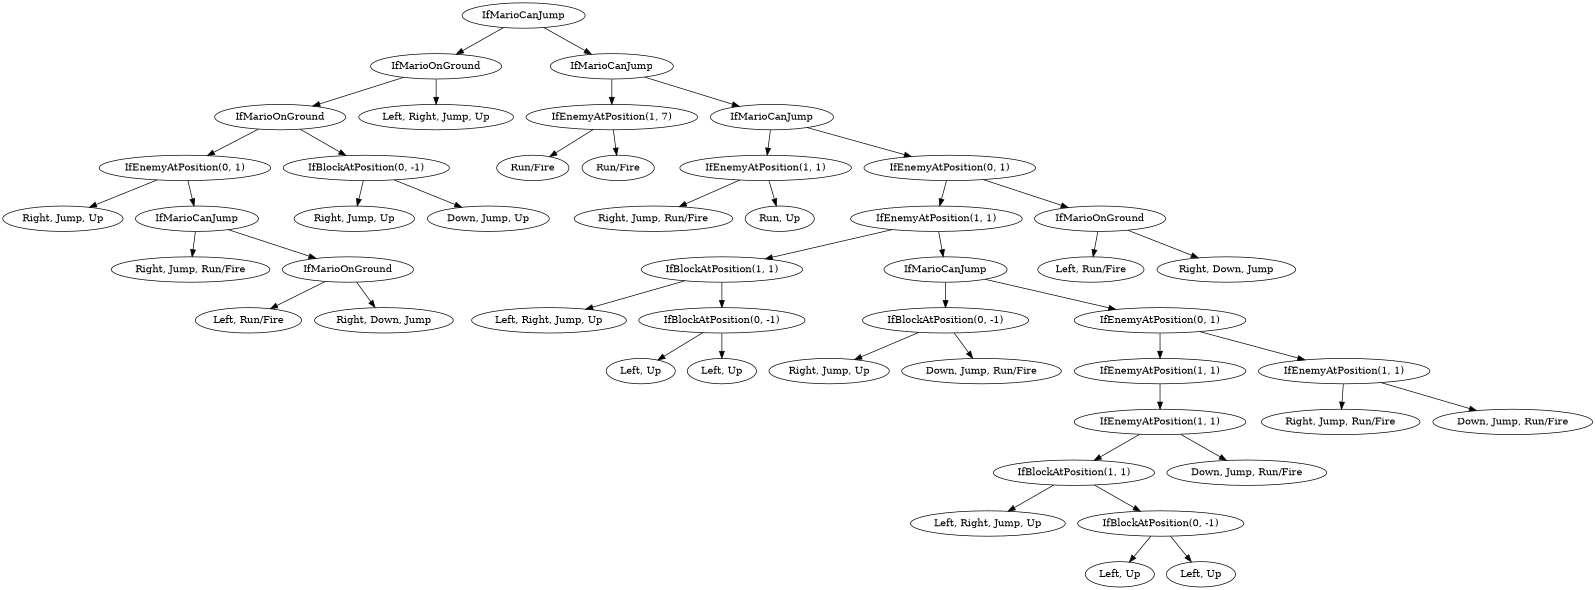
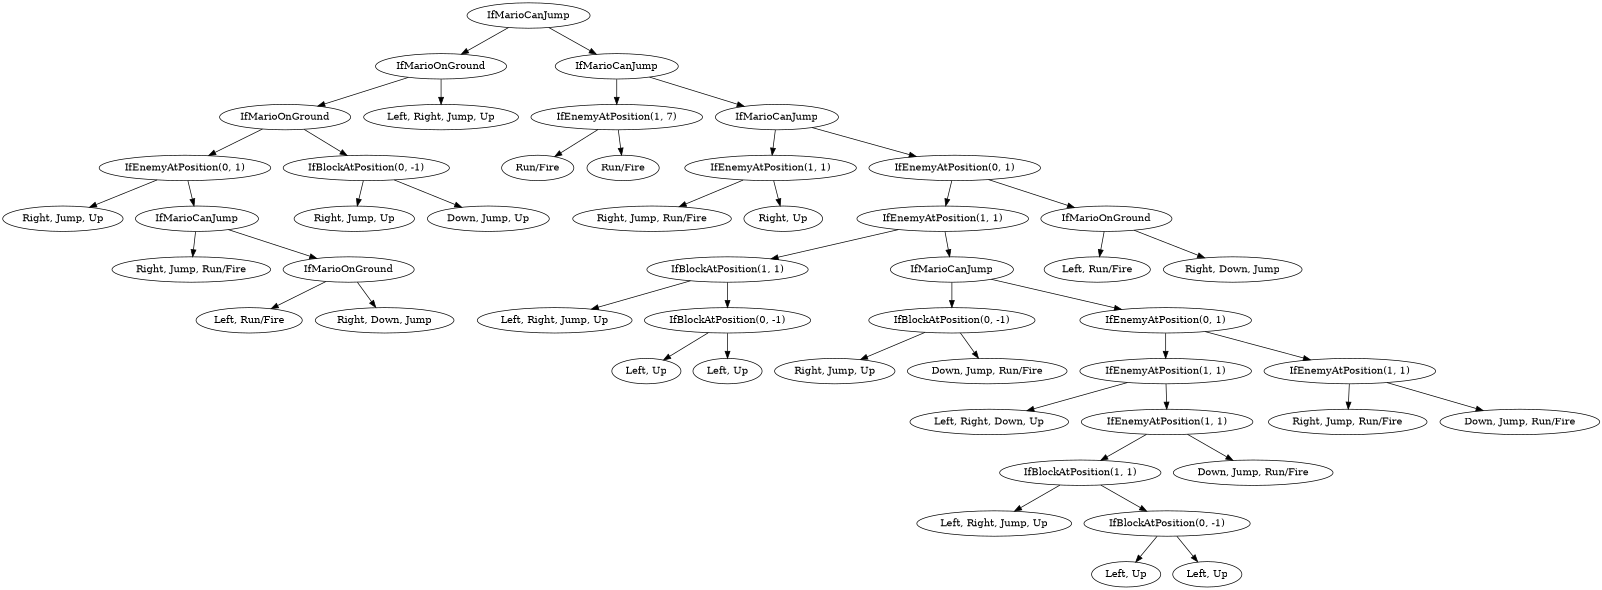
node "Run, Up": label "Run, Up" -> "Right, Up"
node "Left, Right, Down, Up": added
